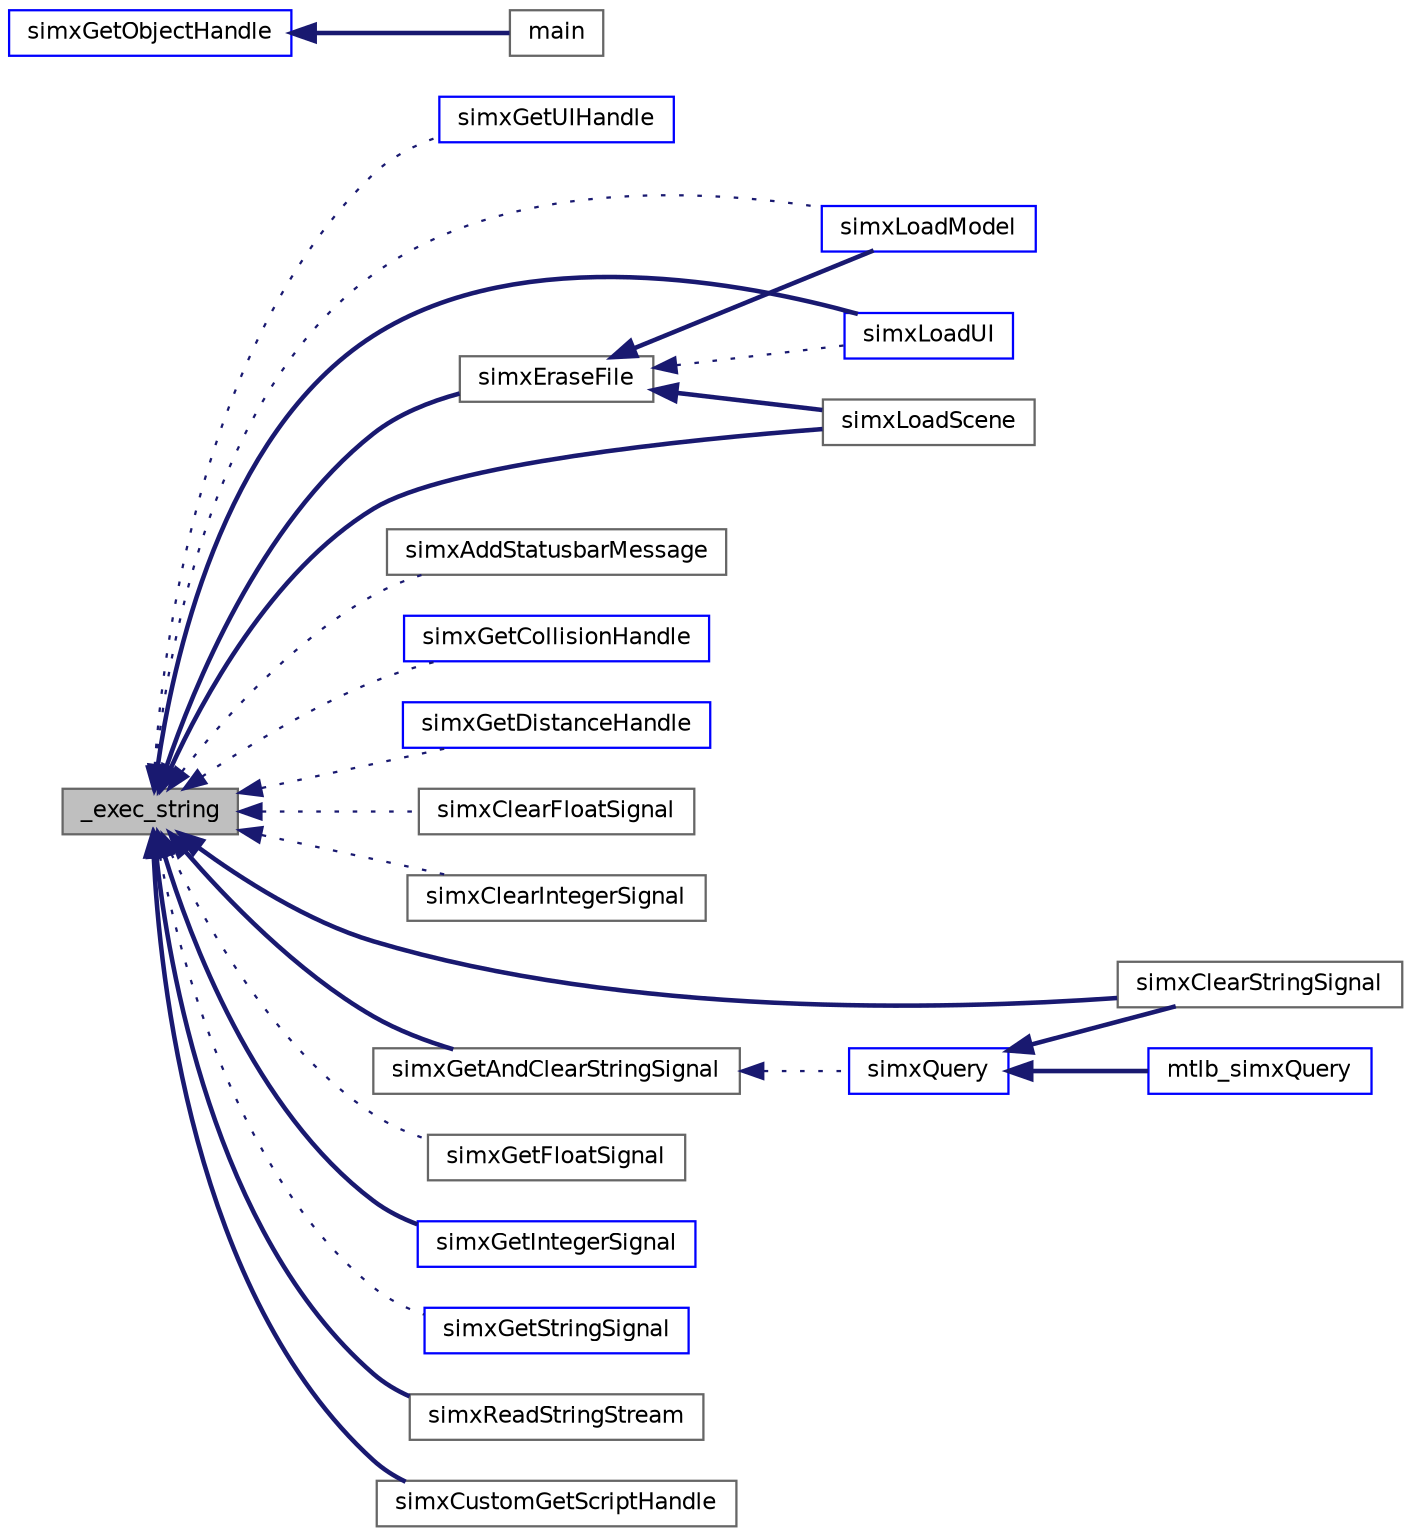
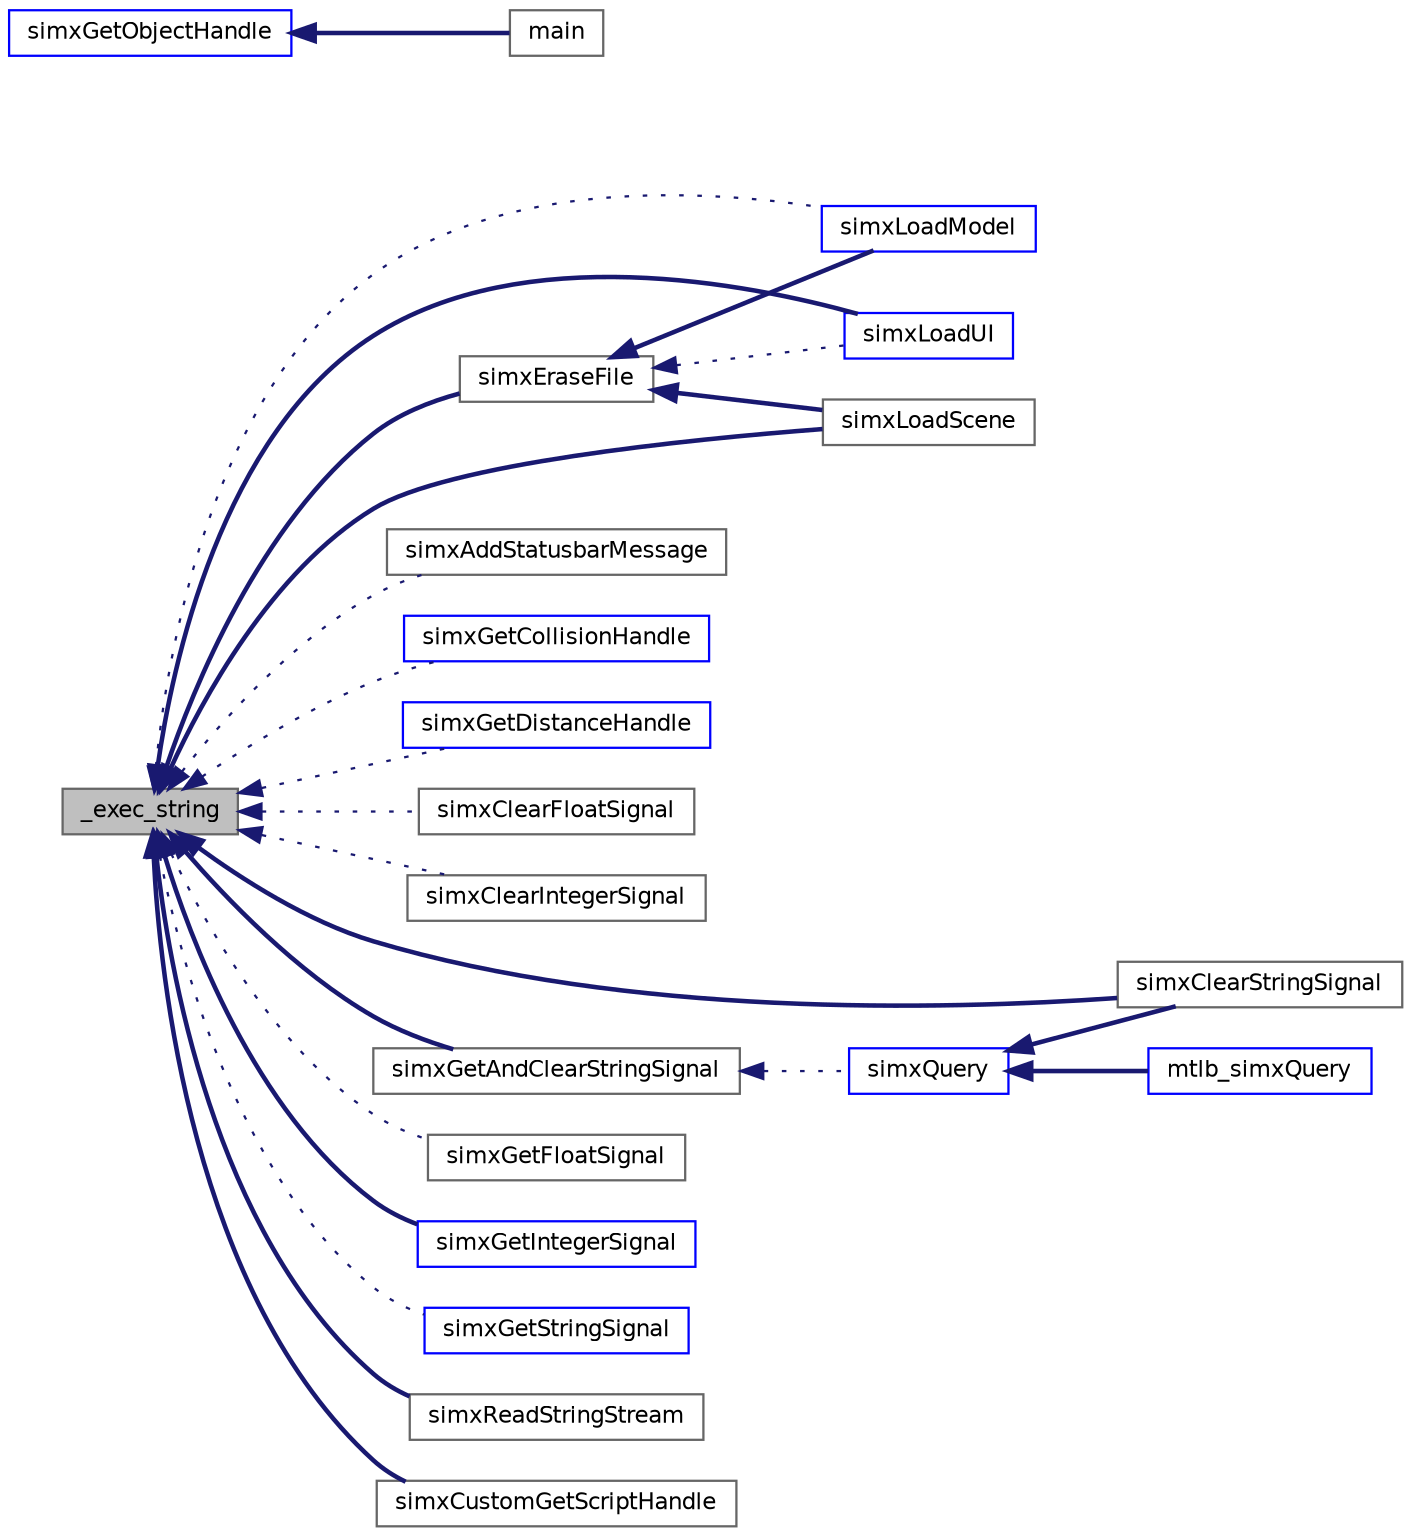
node "simxGetUIHandle": removed
